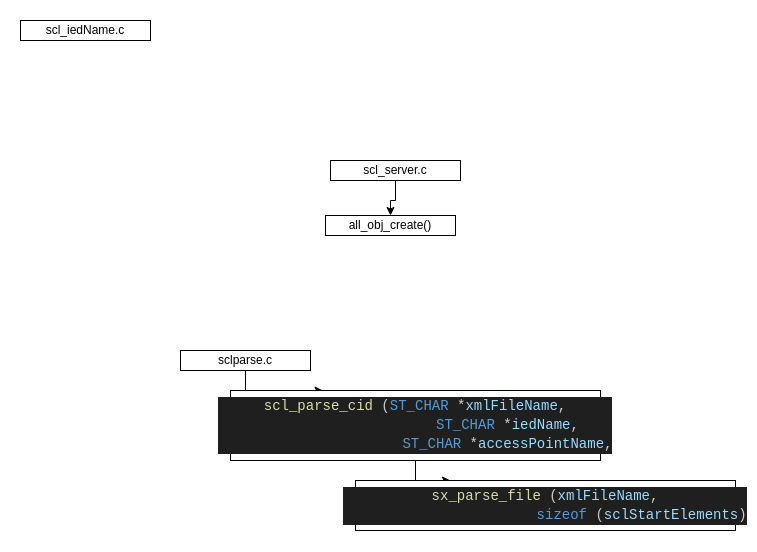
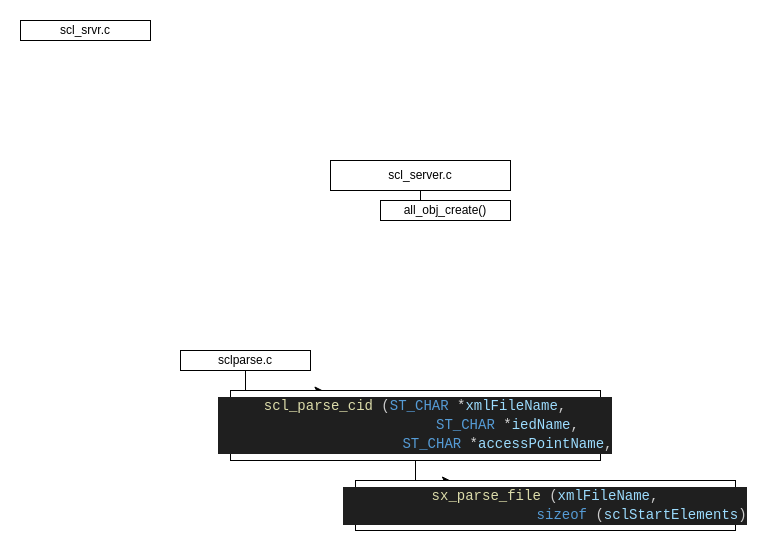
node "scl_iedName.c": label "scl_iedName.c" -> "scl_srvr.c"
node "scl_server.c": size 130x20 -> 180x30
node "all_obj_create()": moved (391, 226) -> (446, 211)
